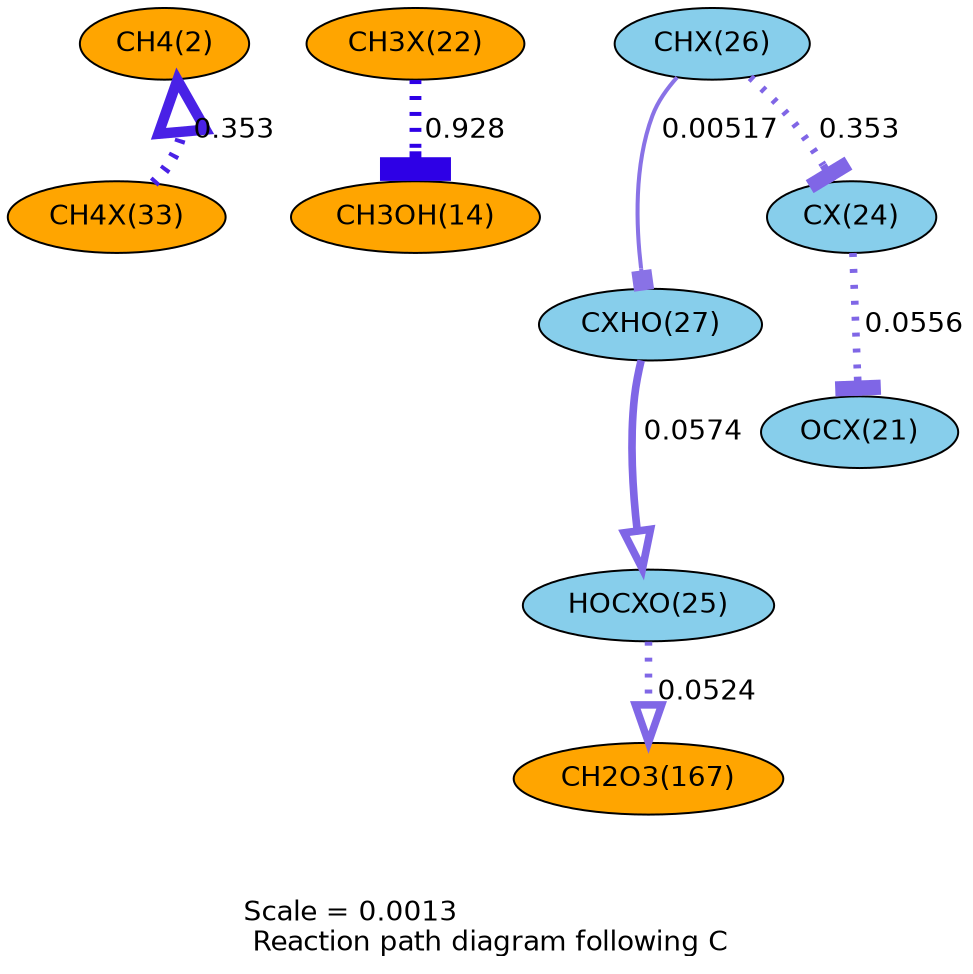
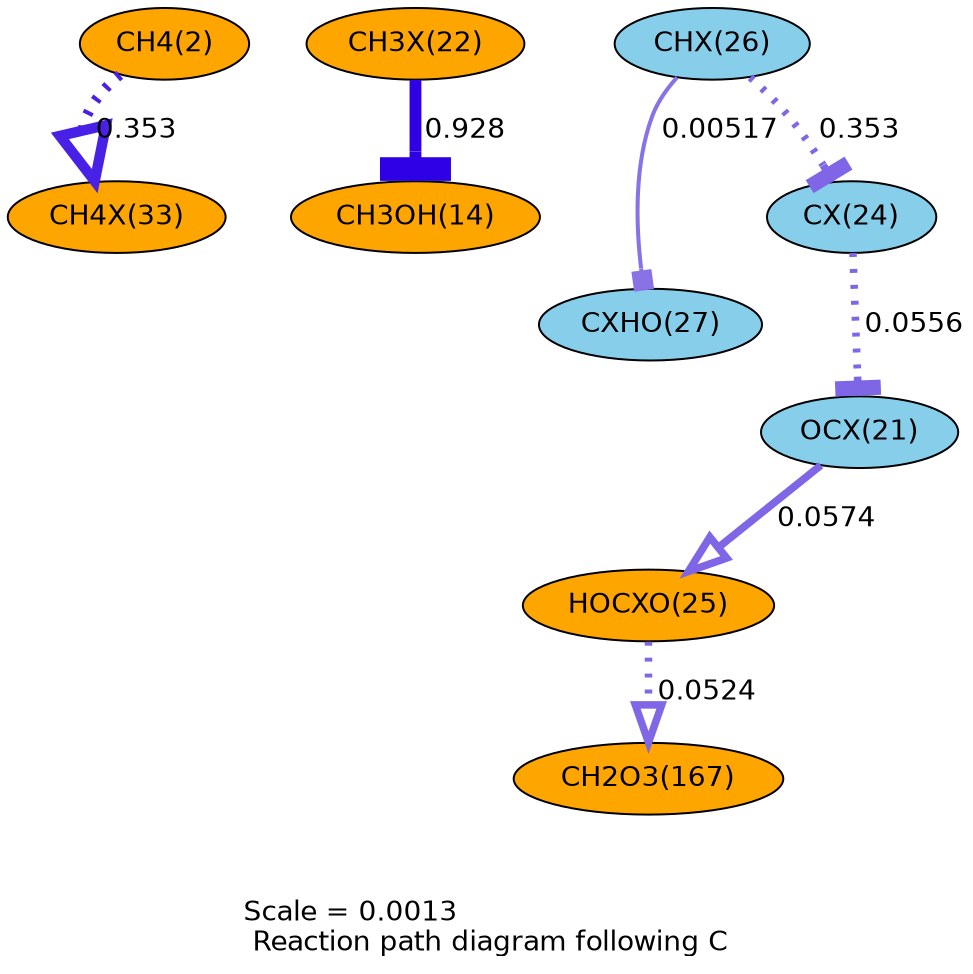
edge "CH3X(22)" -> "CH3OH(14)": style dotted -> bold
edge "CH4X(33)" -> "CH4(2)": reversed
edge "CXHO(27)" -> "HOCXO(25)": now "OCX(21)" -> "HOCXO(25)"
node "HOCXO(25)": fillcolor skyblue -> orange
